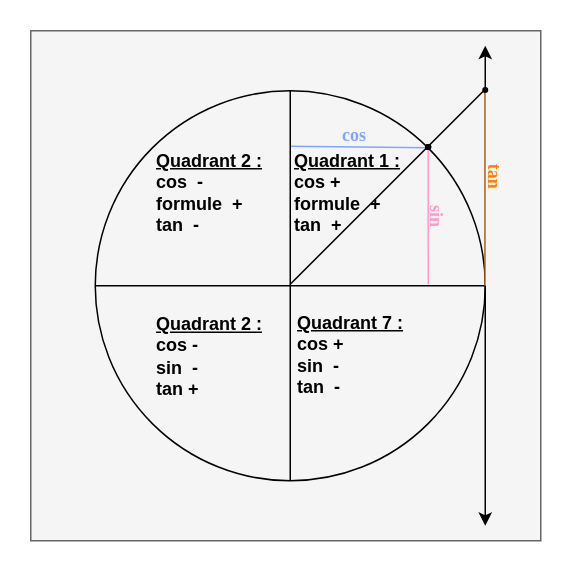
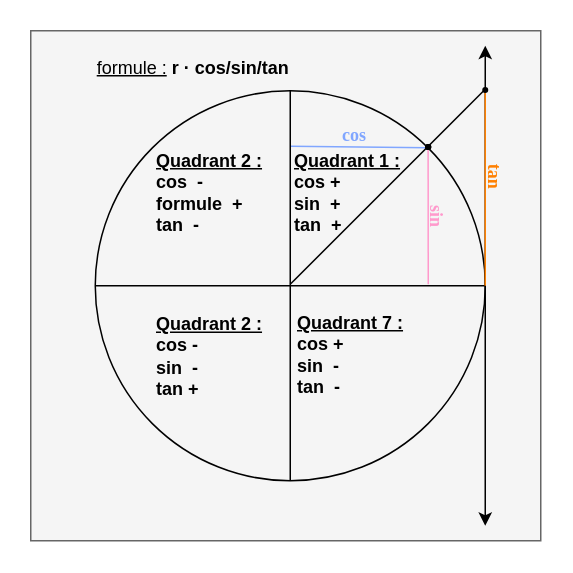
node "formule : r · cos/sin/tan": added
node "Quadrant 1 : cos + formule + tan +": label "Quadrant 1 : cos + formule + tan +" -> "Quadrant 1 : cos + sin + tan +"
